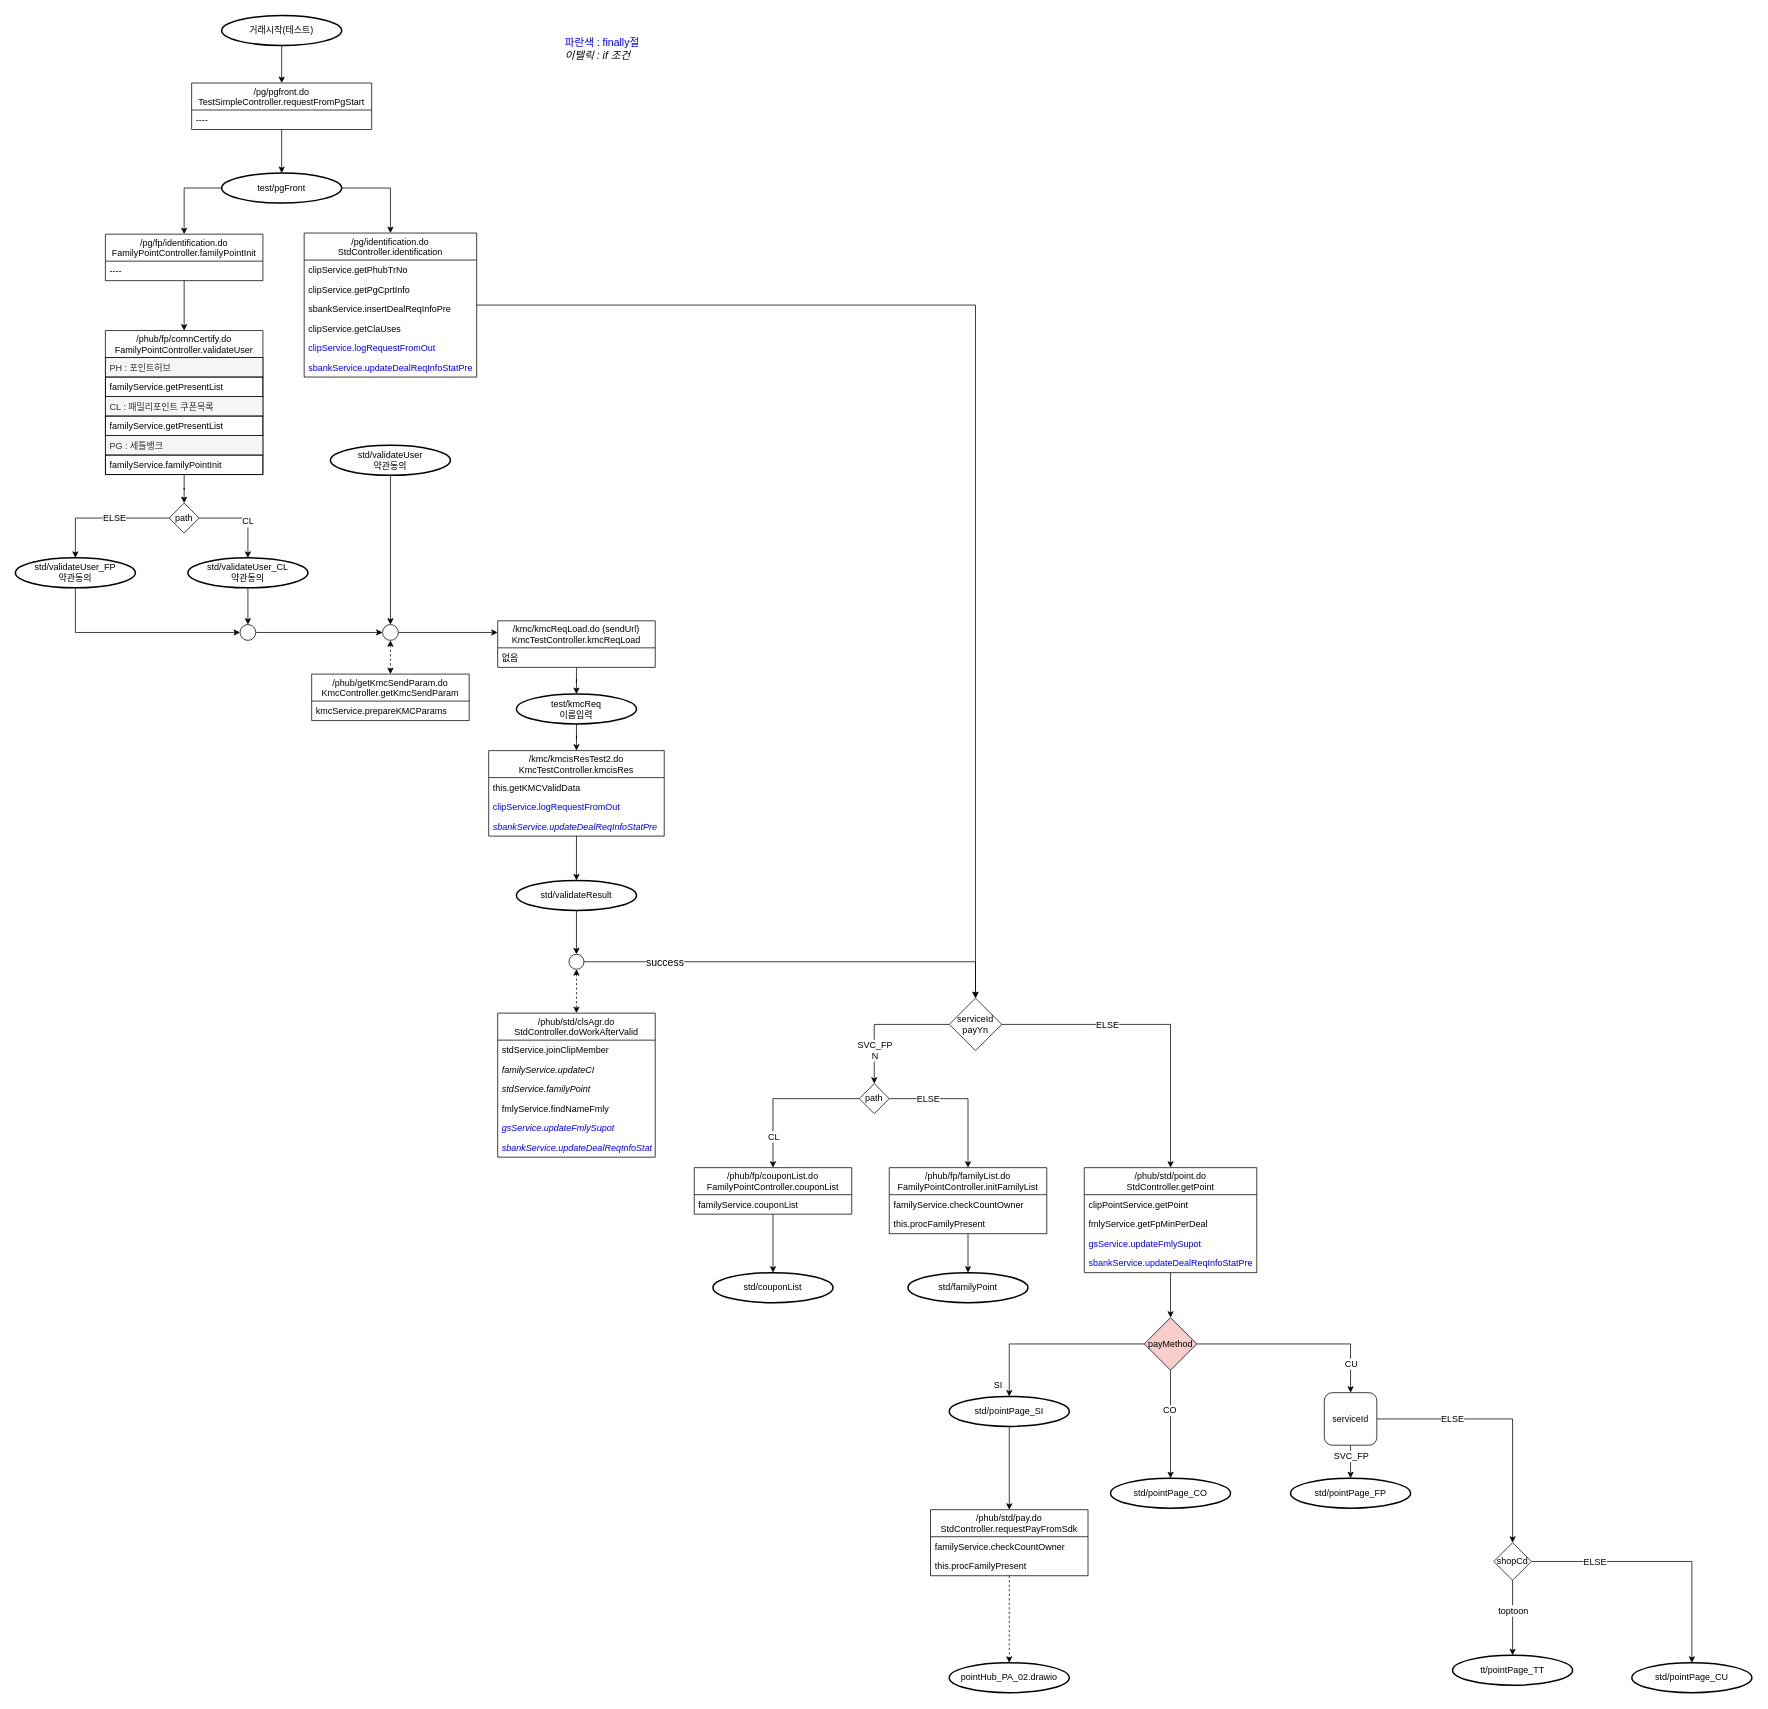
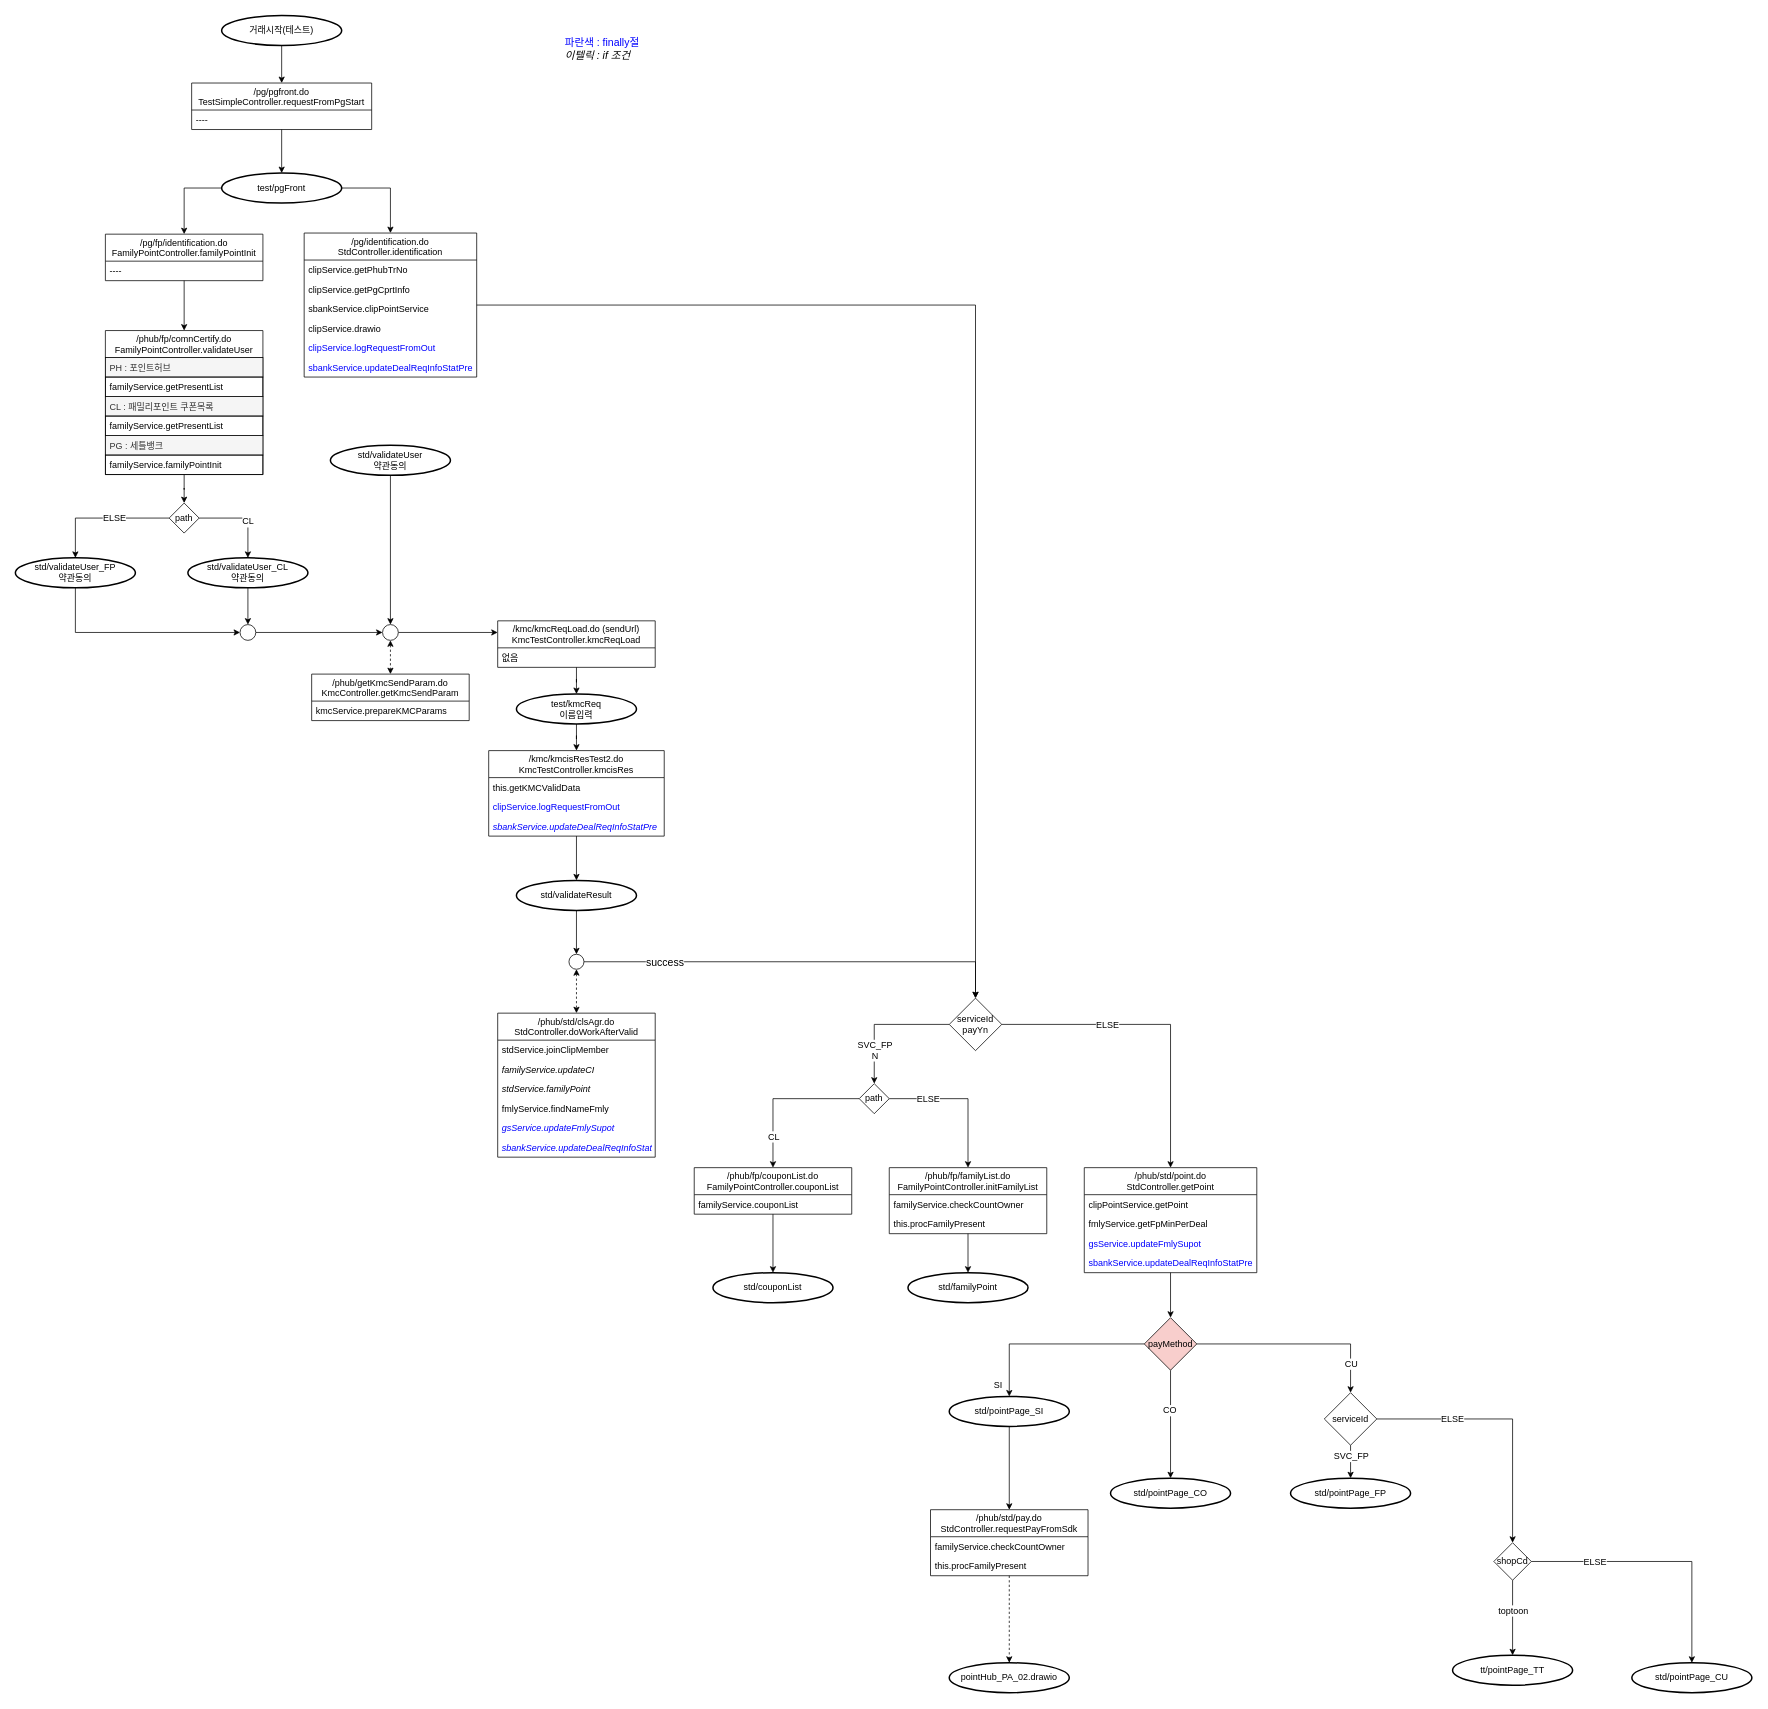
node "sbankService.insertDealReqInfoPre": label "sbankService.insertDealReqInfoPre" -> "sbankService.clipPointService"
node "clipService.getClaUses": label "clipService.getClaUses" -> "clipService.drawio"
node "serviceId": shape rounded rectangle -> diamond
